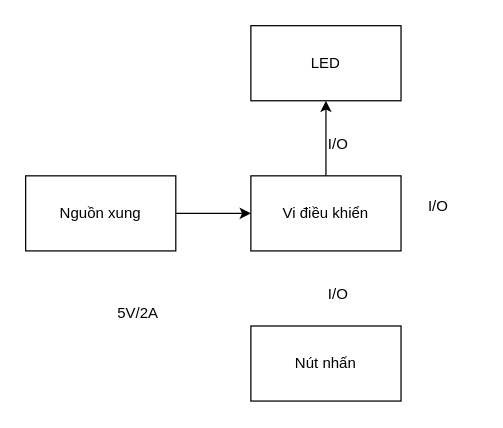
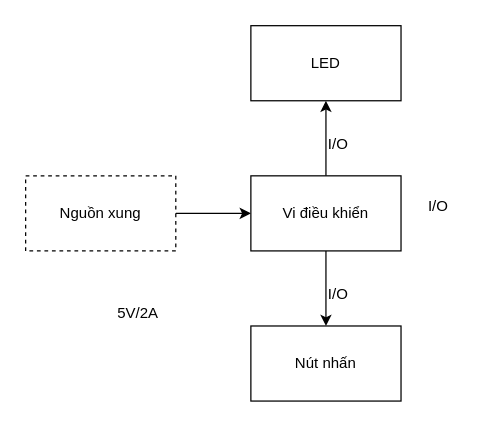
node "Nguồn xung": style solid -> dashed
edge "Vi điều khiển" -> "Nút nhấn": added
